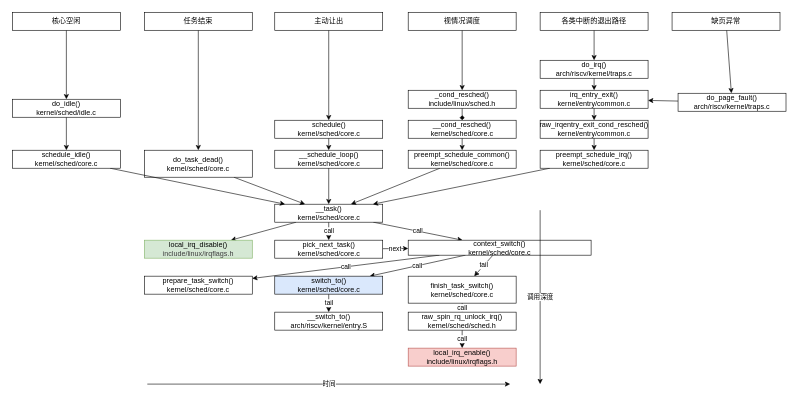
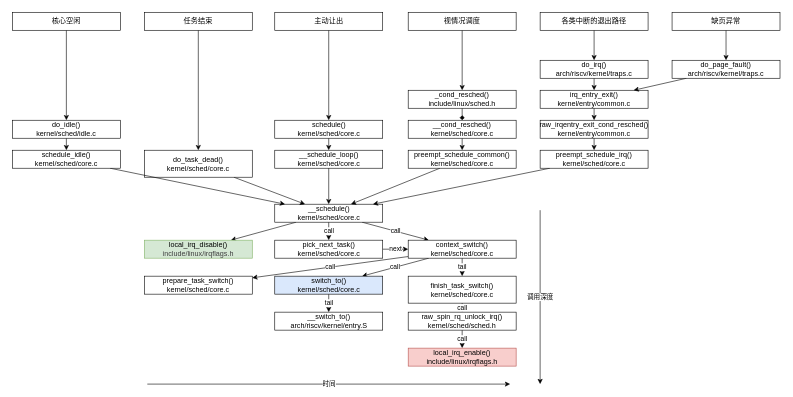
node "do_page_fault() arch/riscv/kernel/traps.c": moved (732, 102) -> (726, 69)
node "do_idle() kernel/sched/idle.c": moved (66, 108) -> (66, 129)
node "__task() kernel/sched/core.c": label "__task() kernel/sched/core.c" -> "__schedule() kernel/sched/core.c"
node "context_switch() kernel/sched/core.c": size 183x15 -> 108x18
